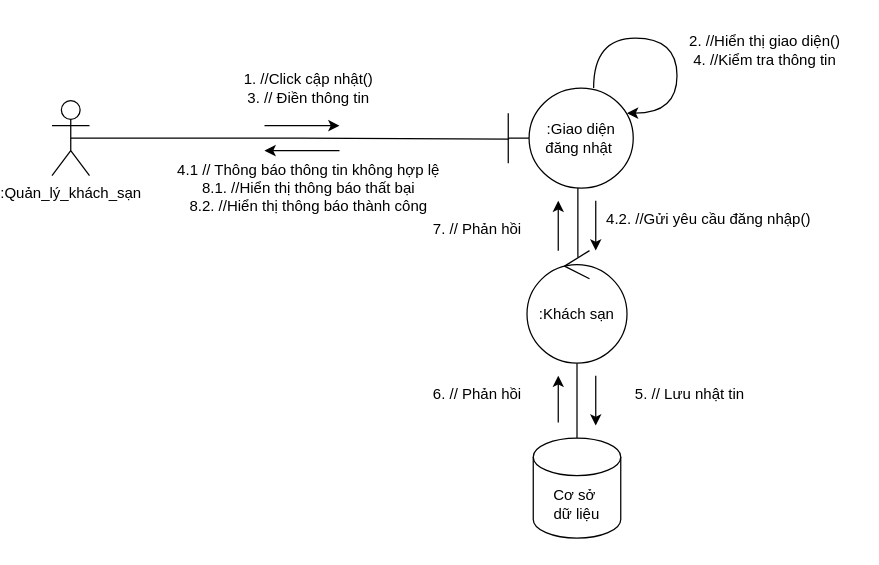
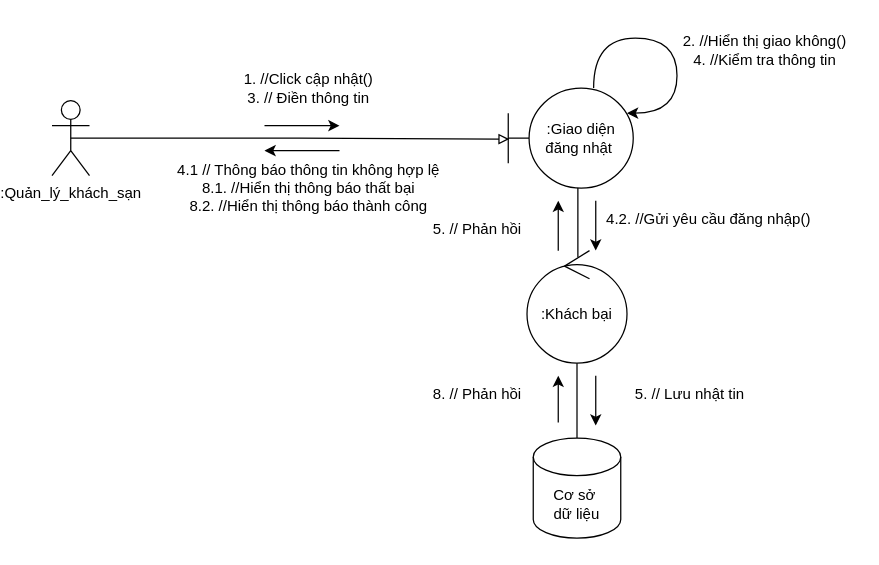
node "2. //Hiển thị giao diện() 4. //Kiểm tra thông tin": label "2. //Hiển thị giao diện() 4. //Kiểm tra thông tin" -> "2. //Hiển thị giao không() 4. //Kiểm tra thông tin"
edge ":Quản_lý_khách_sạn" -- ":Giao diện đăng nhật": arrowhead none -> block
node "7. // Phản hồi": label "7. // Phản hồi" -> "5. // Phản hồi"
node ":Khách sạn": label ":Khách sạn" -> ":Khách bại"
node "6. // Phản hồi": label "6. // Phản hồi" -> "8. // Phản hồi"
